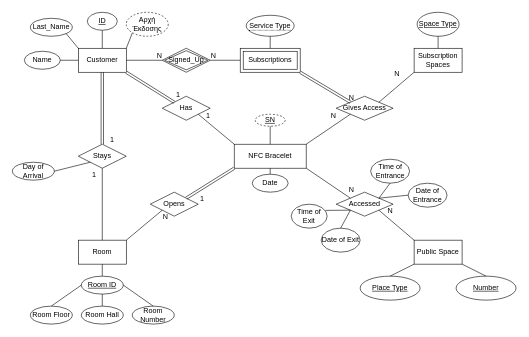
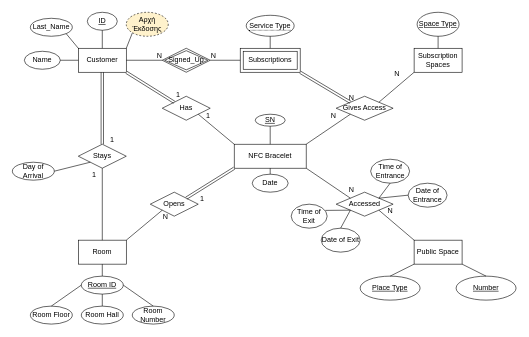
node "Αρχή Έκδοσης": fillcolor #ffffff -> #fff2cc
node "SN": style dashed -> solid
